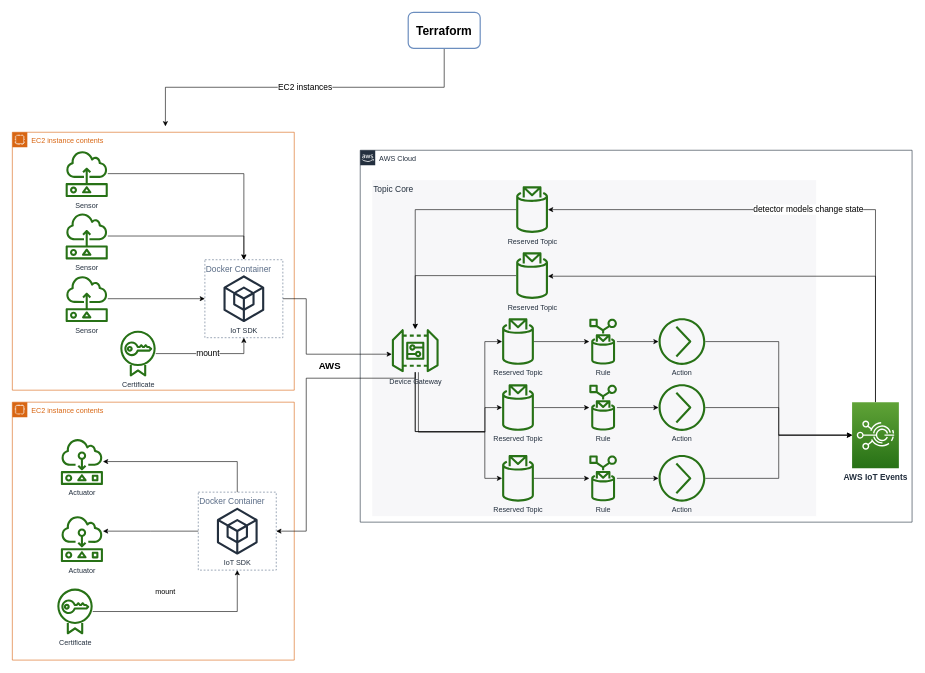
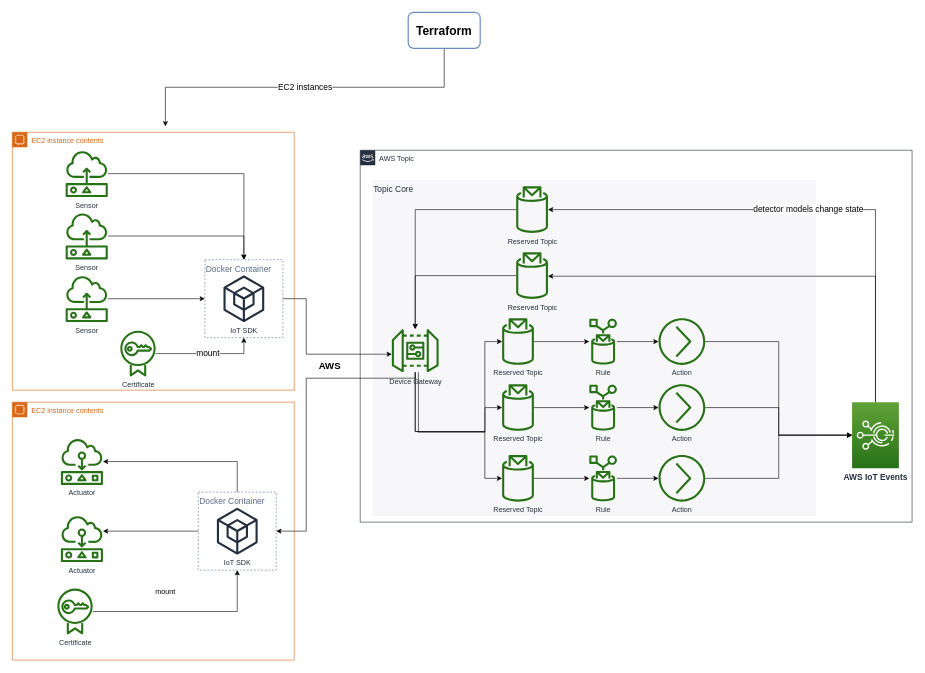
node "AWS Cloud": label "AWS Cloud" -> "AWS Topic"
